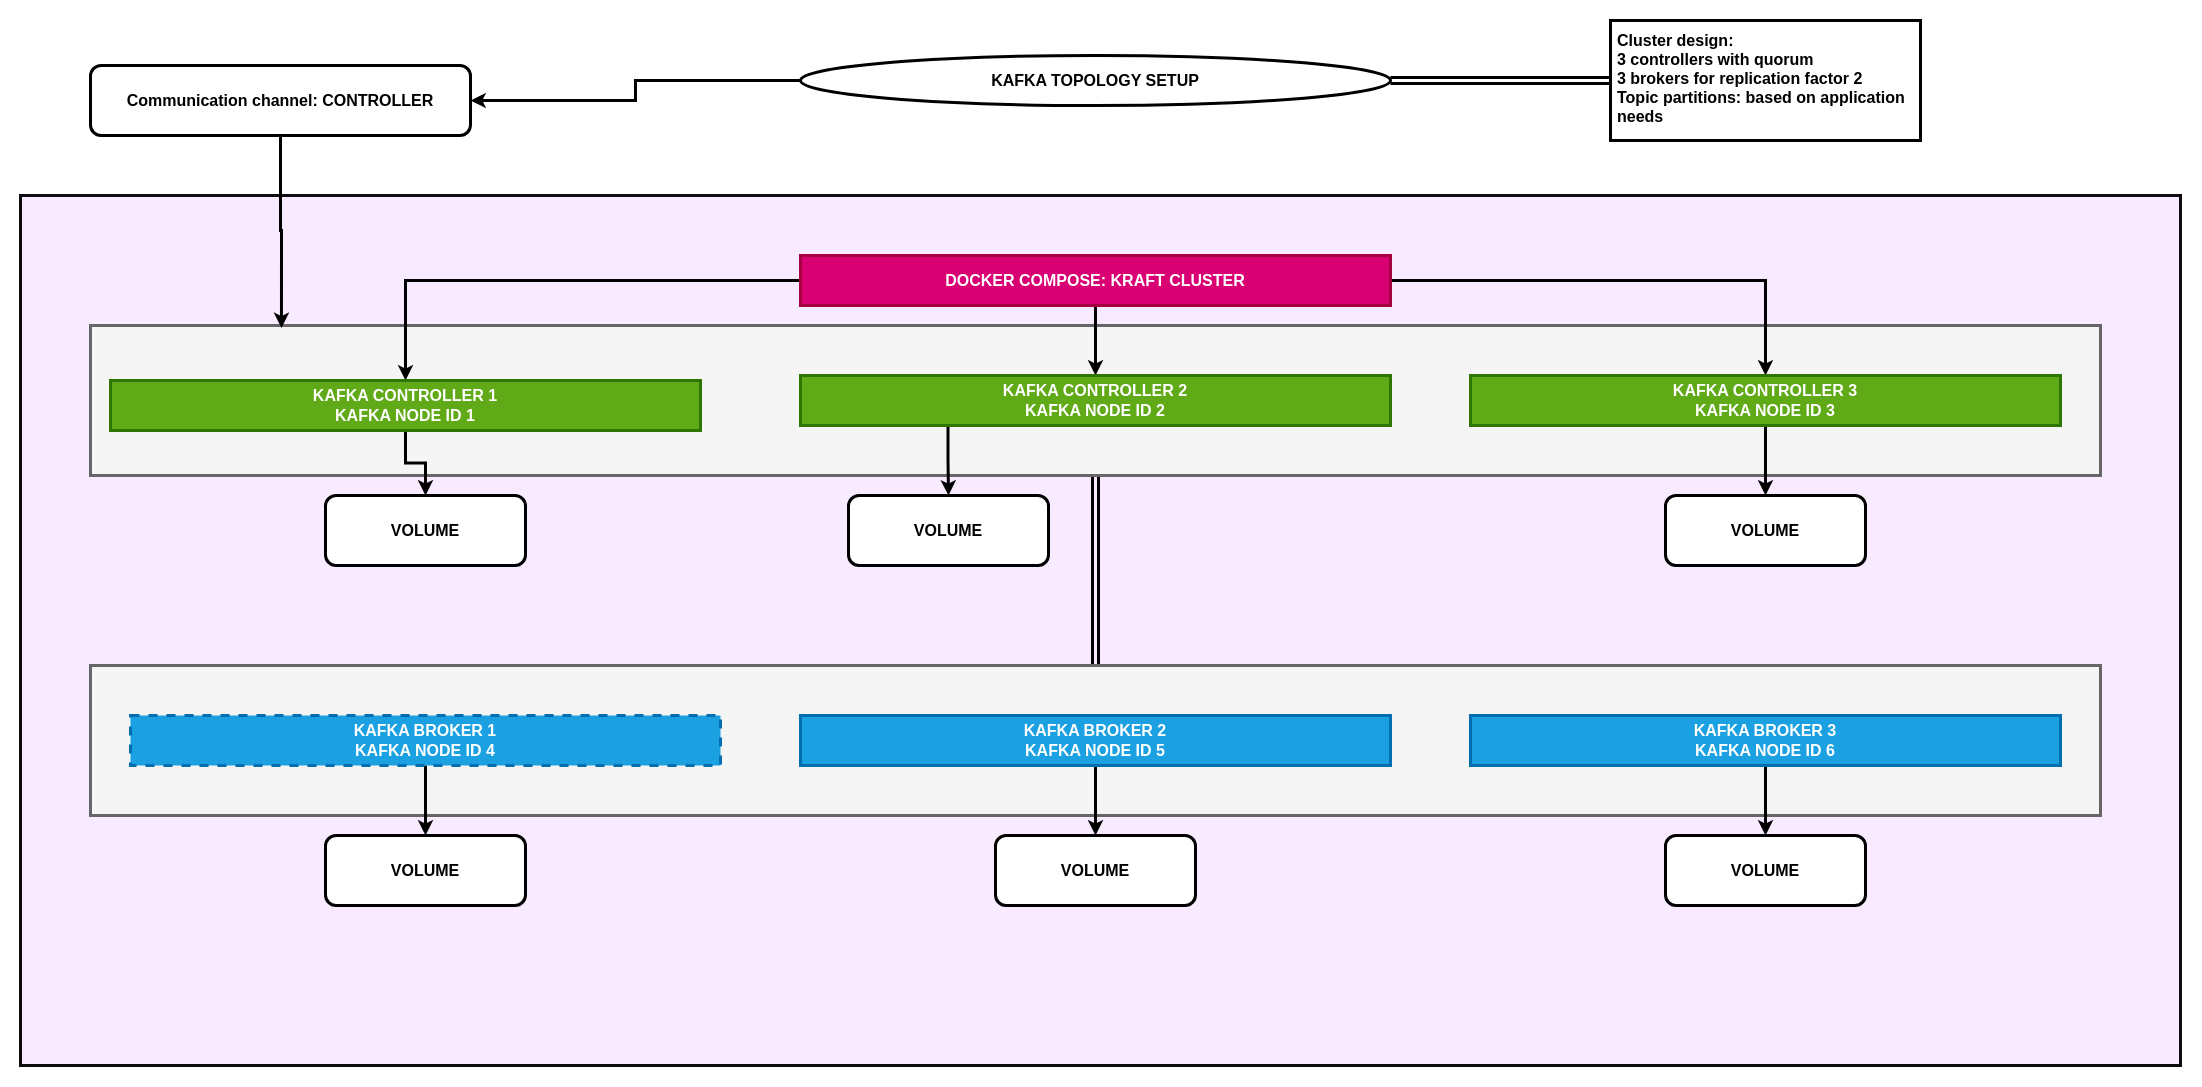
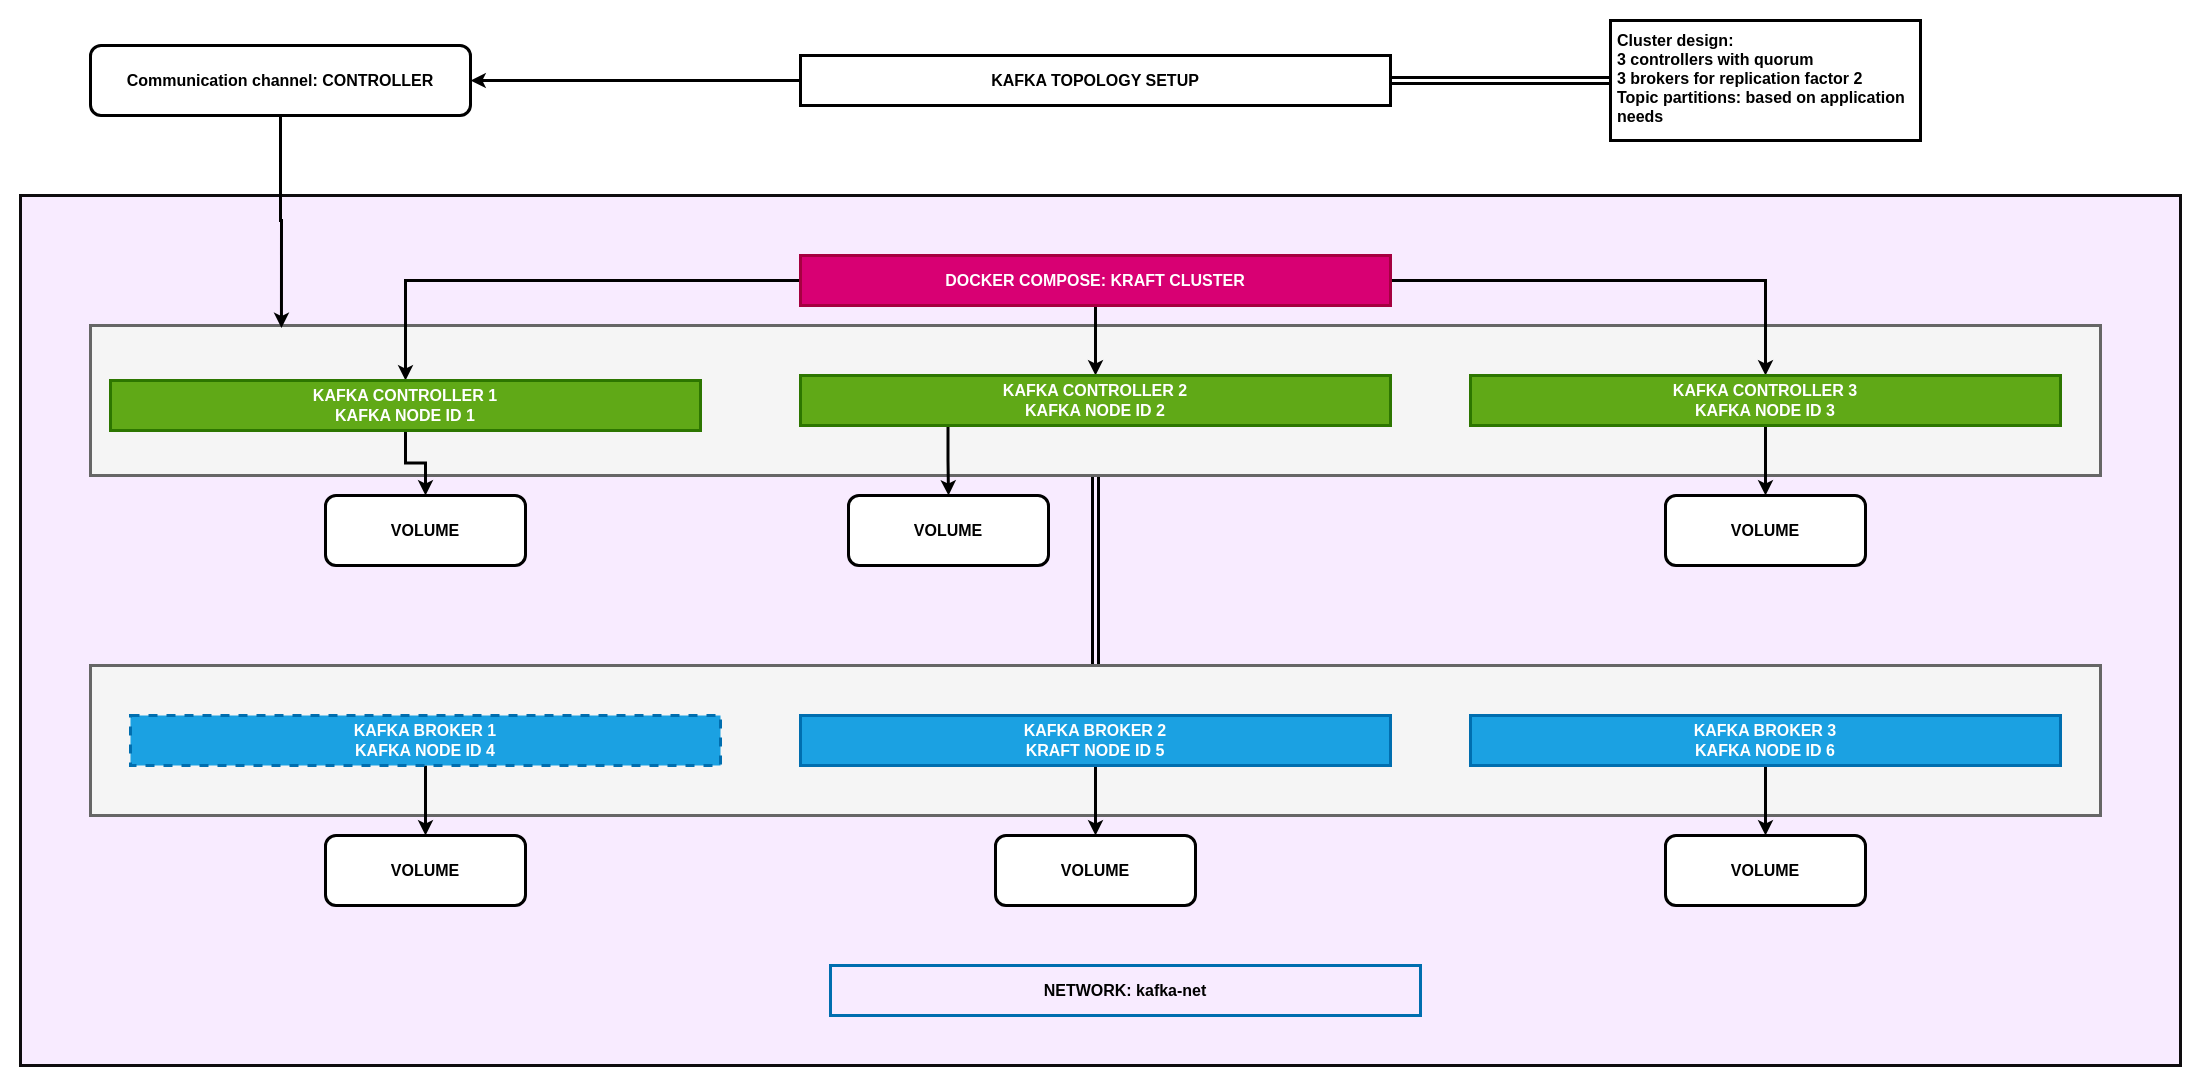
node "KAFKA TOPOLOGY SETUP": shape ellipse -> rectangle
node "Communication channel: CONTROLLER": moved (281, 101) -> (281, 81)
node "KAFKA BROKER 2 KAFKA NODE ID 5": label "KAFKA BROKER 2 KAFKA NODE ID 5" -> "KAFKA BROKER 2 KRAFT NODE ID 5"
node "NETWORK: kafka-net": added
